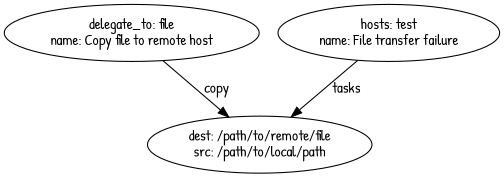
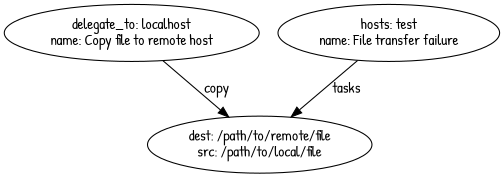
node "delegate_to: file name: Copy file to remote host": label "delegate_to: file name: Copy file to remote host" -> "delegate_to: localhost name: Copy file to remote host"
node "dest: /path/to/remote/file src: /path/to/local/path": label "dest: /path/to/remote/file src: /path/to/local/path" -> "dest: /path/to/remote/file src: /path/to/local/file"
